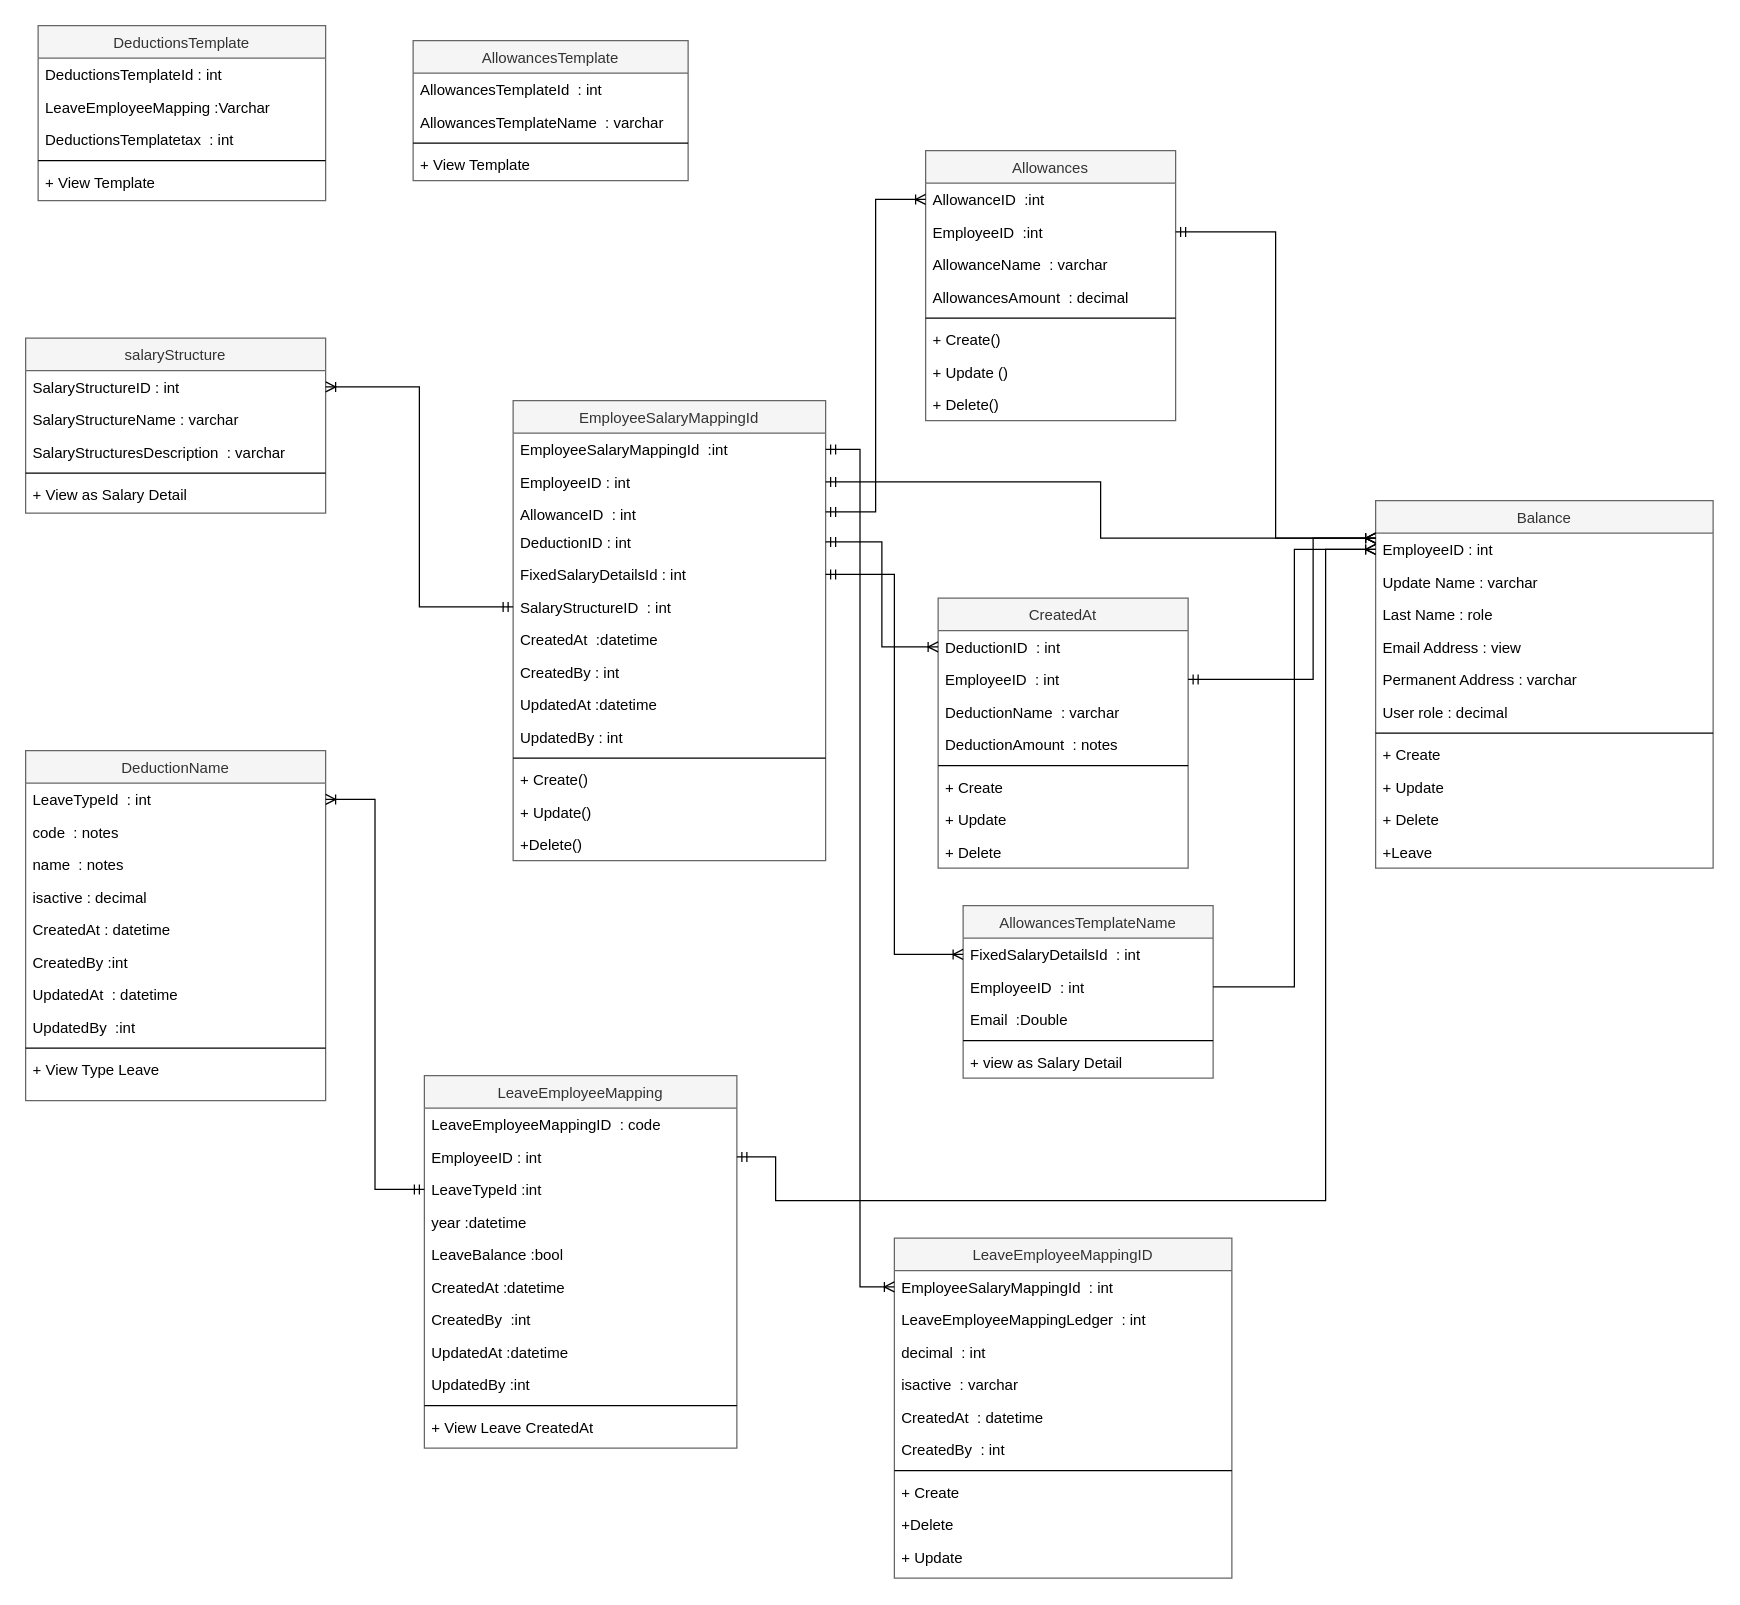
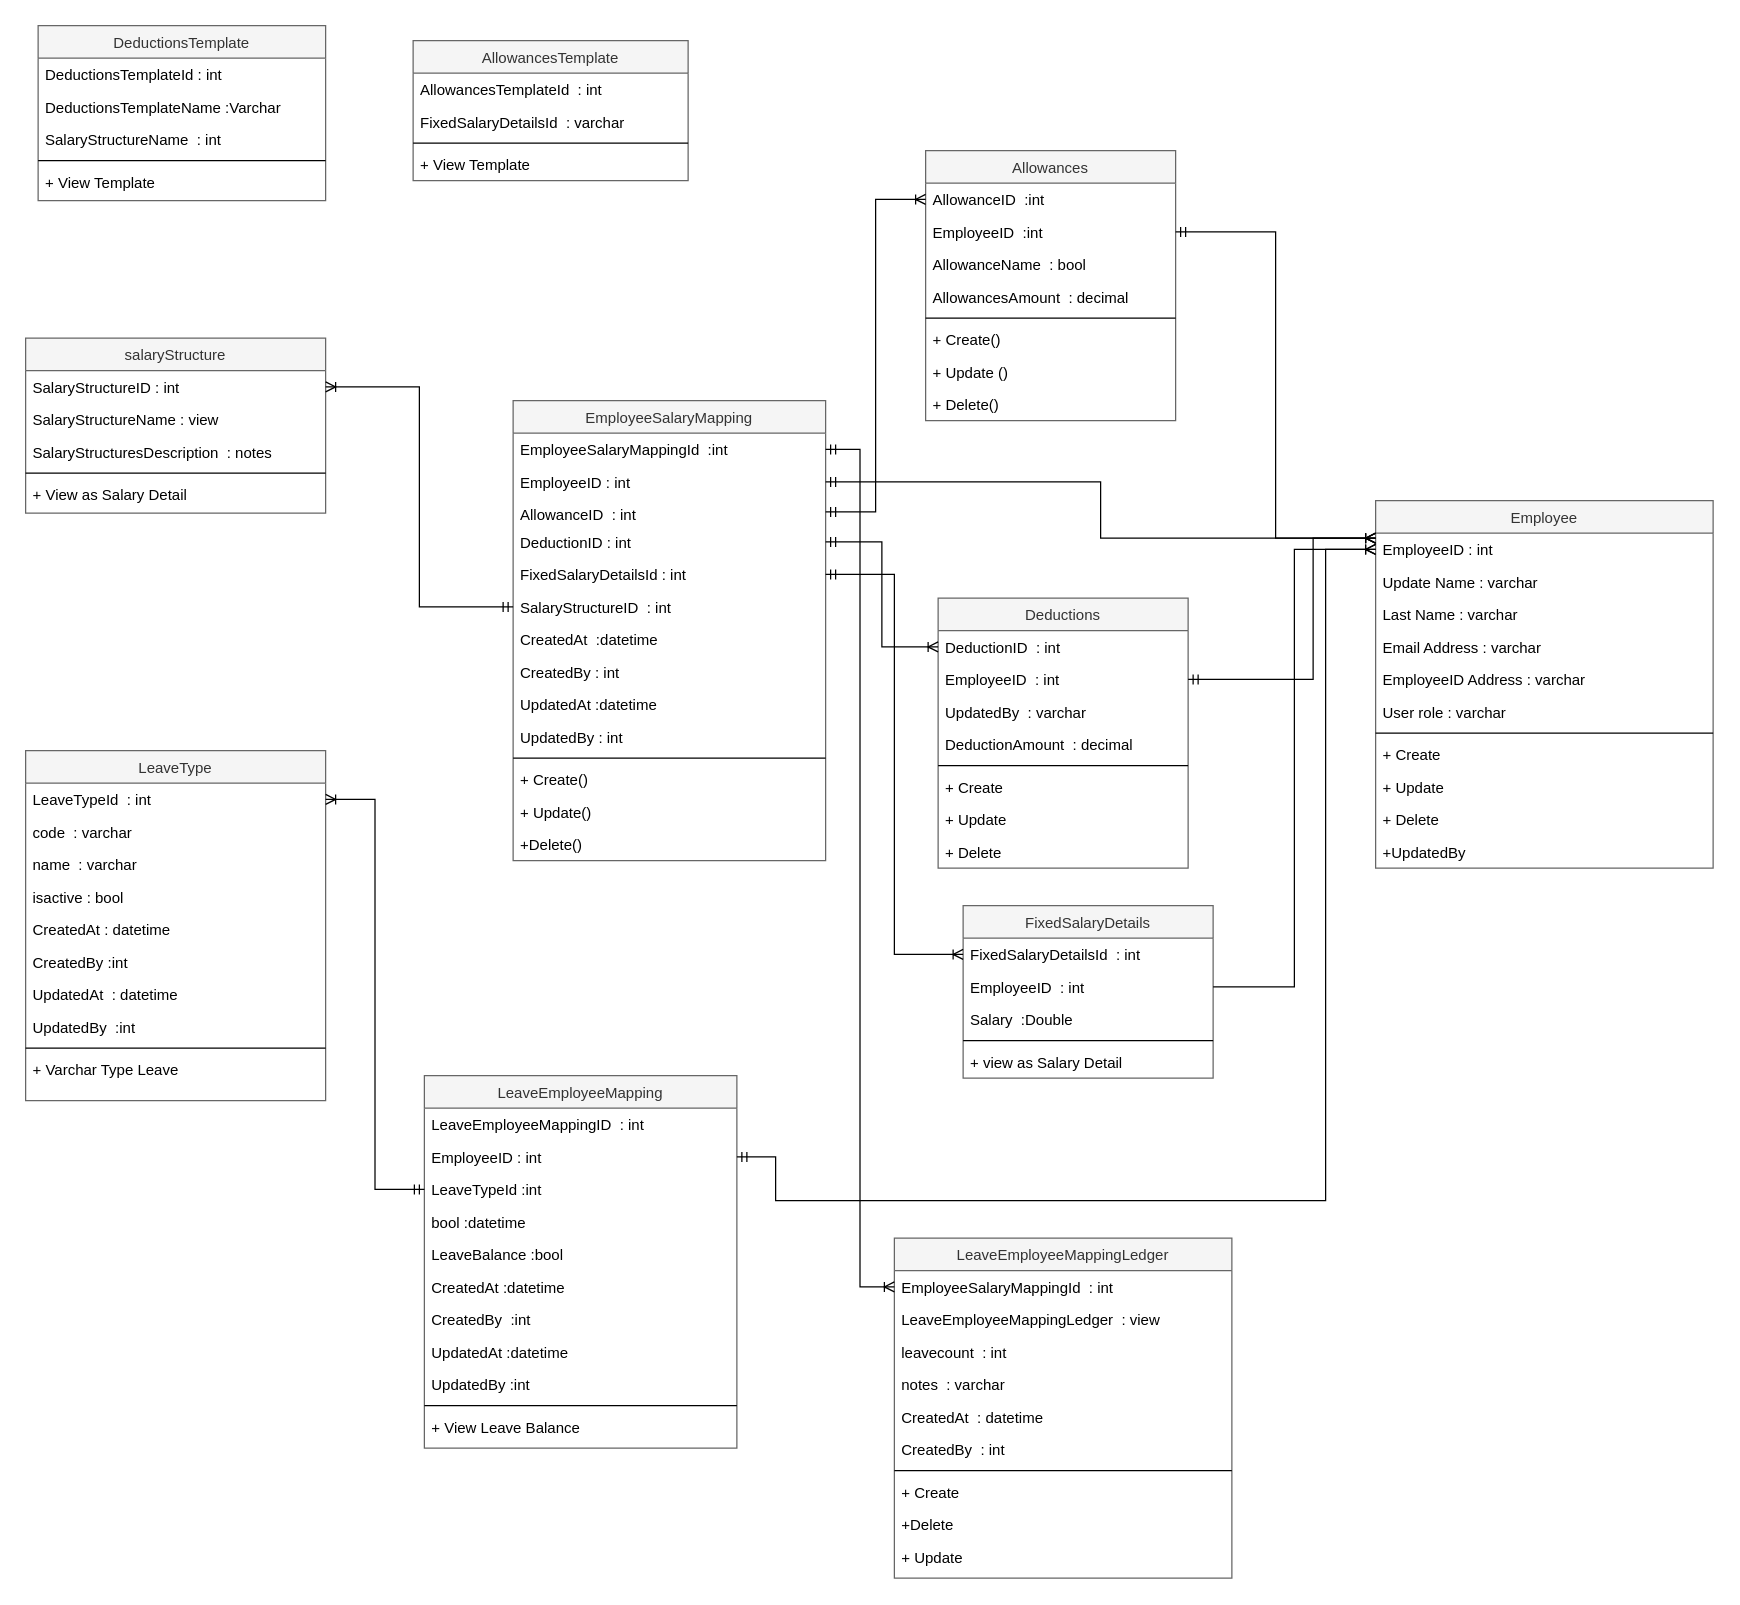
node "LeaveEmployeeMapping :Varchar": label "LeaveEmployeeMapping :Varchar" -> "DeductionsTemplateName :Varchar"
node "AllowancesTemplateName : varchar": label "AllowancesTemplateName : varchar" -> "FixedSalaryDetailsId : varchar"
node "DeductionsTemplatetax : int": label "DeductionsTemplatetax : int" -> "SalaryStructureName : int"
node "AllowanceName : varchar": label "AllowanceName : varchar" -> "AllowanceName : bool"
node "EmployeeSalaryMappingId": label "EmployeeSalaryMappingId" -> "EmployeeSalaryMapping"
node "SalaryStructureName : varchar": label "SalaryStructureName : varchar" -> "SalaryStructureName : view"
node "SalaryStructuresDescription : varchar": label "SalaryStructuresDescription : varchar" -> "SalaryStructuresDescription : notes"
node "Balance": label "Balance" -> "Employee"
node "CreatedAt": label "CreatedAt" -> "Deductions"
node "Last Name : role": label "Last Name : role" -> "Last Name : varchar"
node "Email Address : view": label "Email Address : view" -> "Email Address : varchar"
node "Permanent Address : varchar": label "Permanent Address : varchar" -> "EmployeeID Address : varchar"
node "DeductionName : varchar": label "DeductionName : varchar" -> "UpdatedBy : varchar"
node "User role : decimal": label "User role : decimal" -> "User role : varchar"
node "DeductionAmount : notes": label "DeductionAmount : notes" -> "DeductionAmount : decimal"
node "DeductionName": label "DeductionName" -> "LeaveType"
node "code : notes": label "code : notes" -> "code : varchar"
node "+Leave": label "+Leave" -> "+UpdatedBy"
node "name : notes": label "name : notes" -> "name : varchar"
node "isactive : decimal": label "isactive : decimal" -> "isactive : bool"
node "AllowancesTemplateName": label "AllowancesTemplateName" -> "FixedSalaryDetails"
node "Email :Double": label "Email :Double" -> "Salary :Double"
node "+ View Type Leave": label "+ View Type Leave" -> "+ Varchar Type Leave"
node "LeaveEmployeeMappingID : code": label "LeaveEmployeeMappingID : code" -> "LeaveEmployeeMappingID : int"
node "year :datetime": label "year :datetime" -> "bool :datetime"
node "LeaveEmployeeMappingID": label "LeaveEmployeeMappingID" -> "LeaveEmployeeMappingLedger"
node "LeaveEmployeeMappingLedger : int": label "LeaveEmployeeMappingLedger : int" -> "LeaveEmployeeMappingLedger : view"
node "decimal : int": label "decimal : int" -> "leavecount : int"
node "isactive : varchar": label "isactive : varchar" -> "notes : varchar"
node "+ View Leave CreatedAt": label "+ View Leave CreatedAt" -> "+ View Leave Balance"
